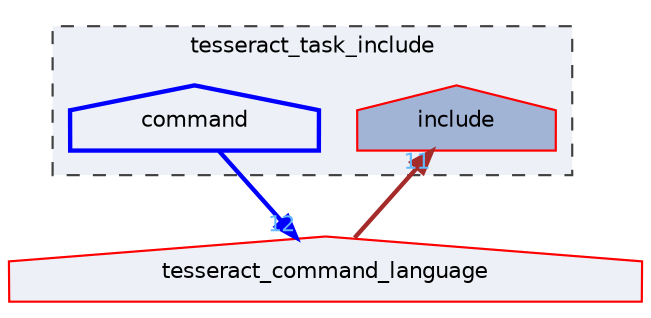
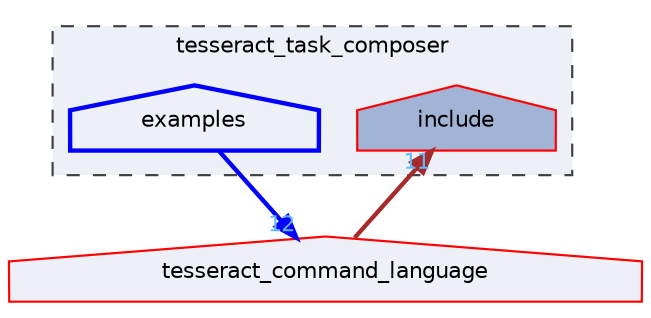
cluster "tesseract_task_include": label "tesseract_task_include" -> "tesseract_task_composer"
node "command": label "command" -> "examples"
